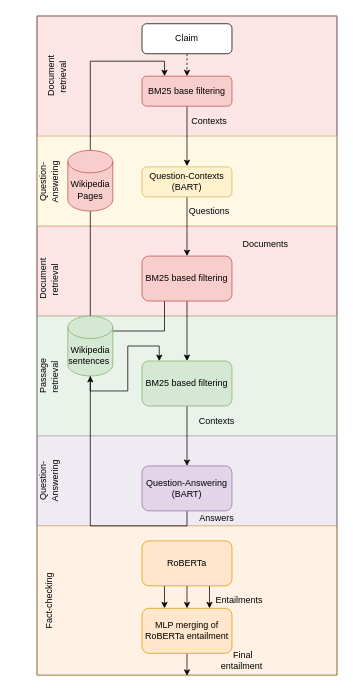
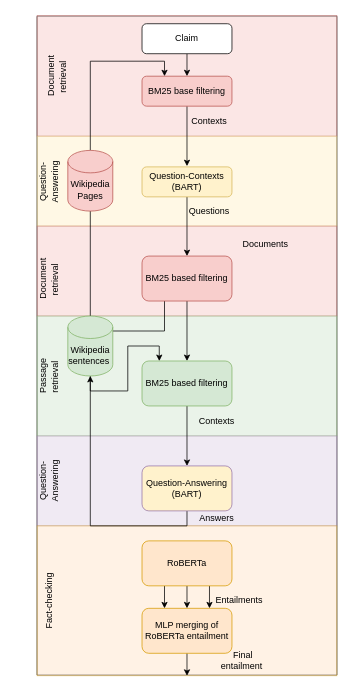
edge "Claim" -> "BM25 base filtering": style dashed -> solid
node "Question-Answering (BART)": fillcolor #e1d5e7 -> #fff2cc
